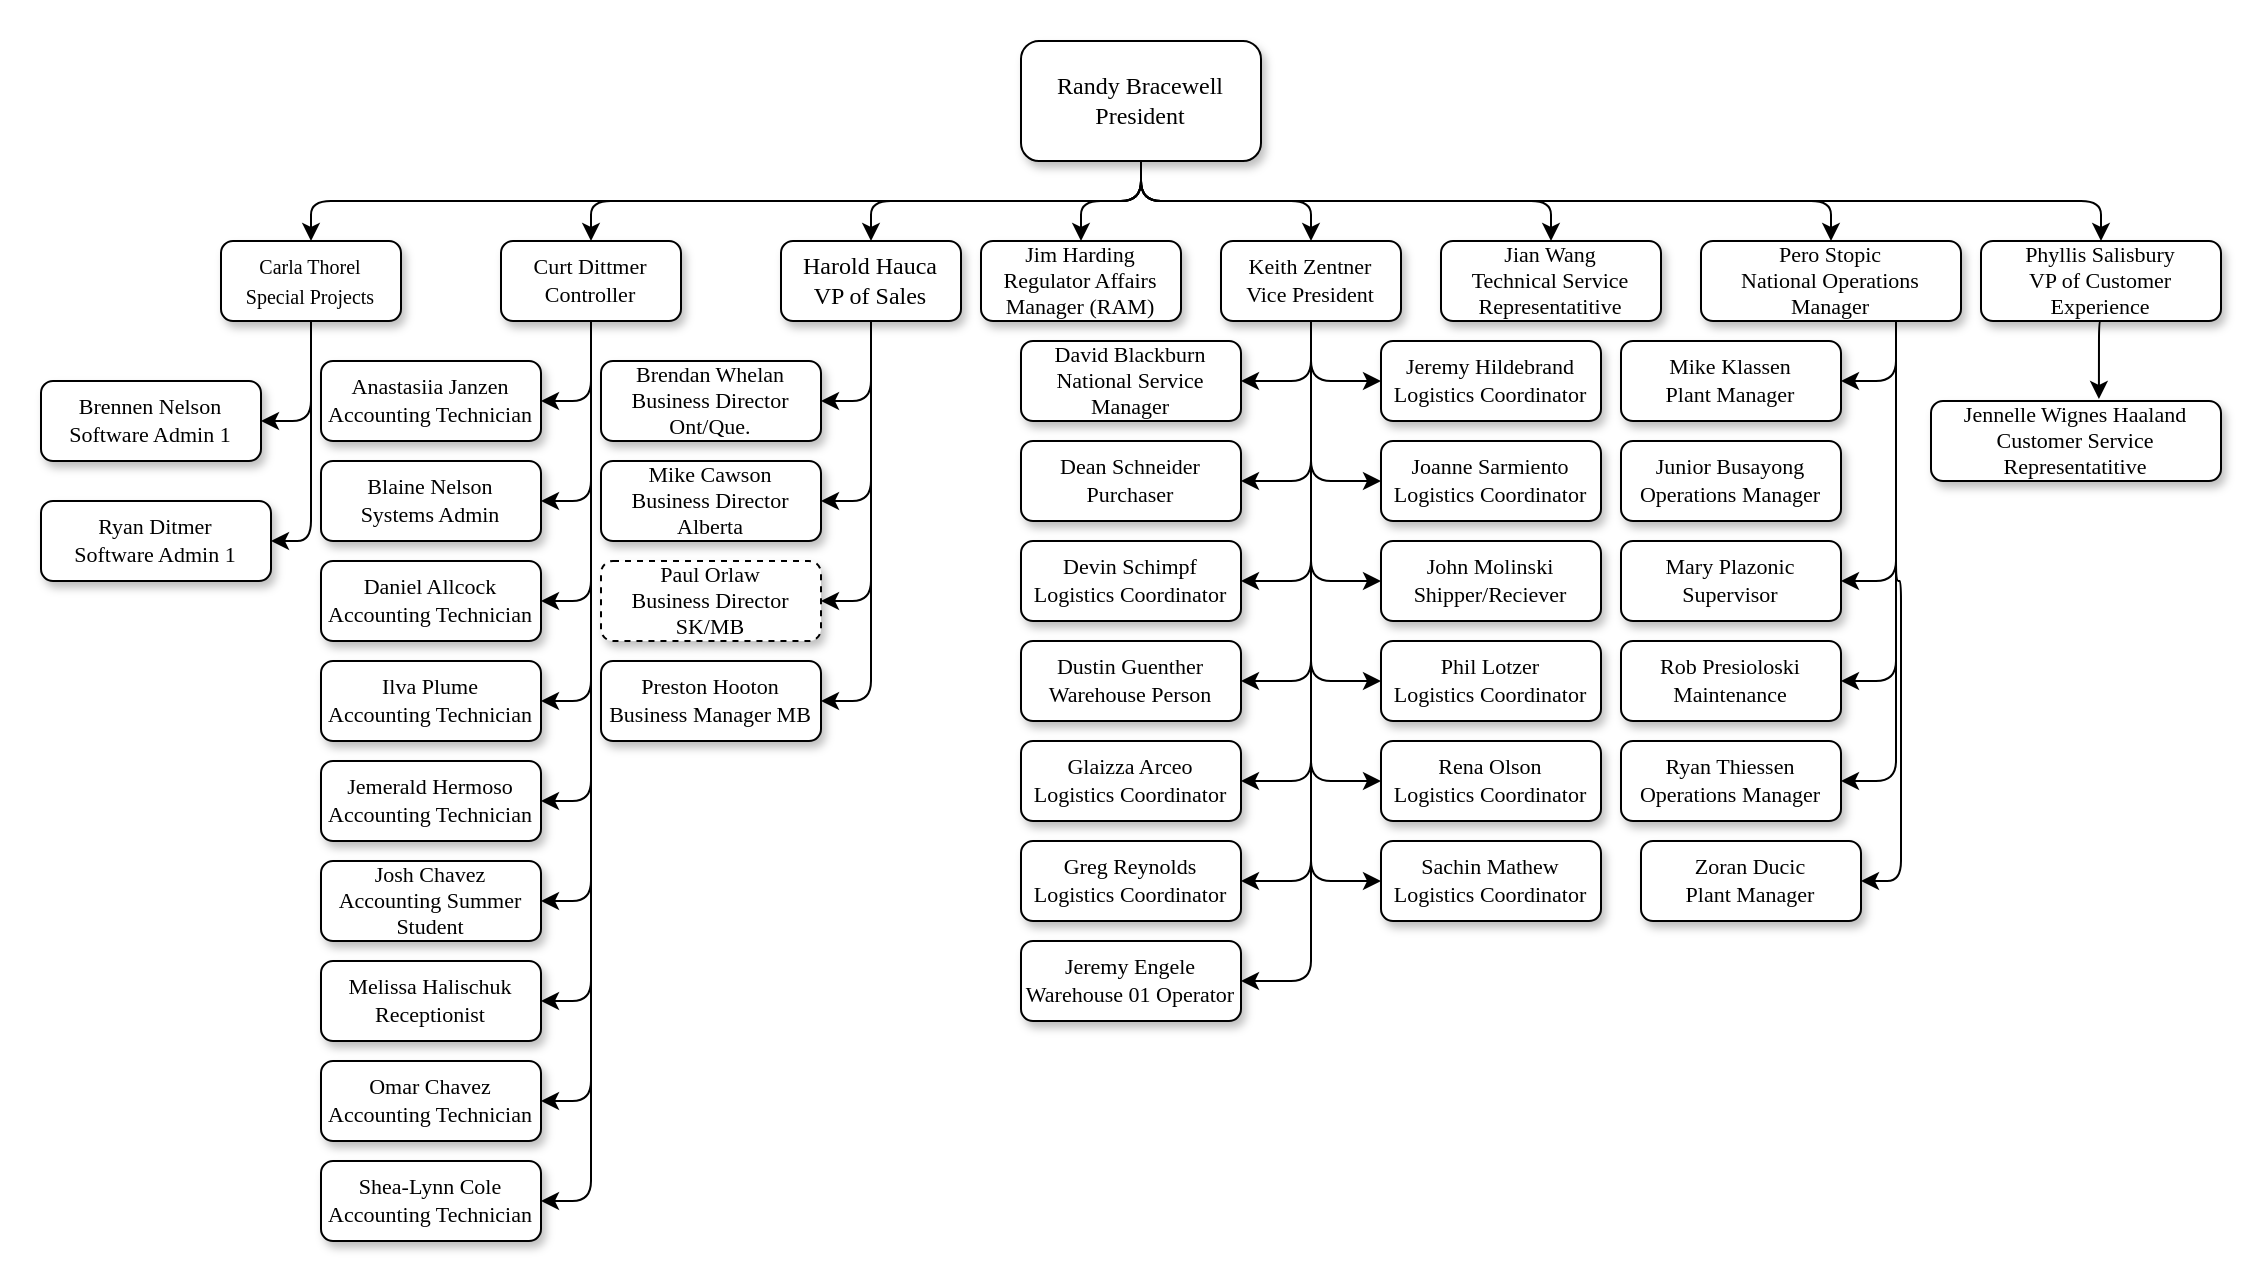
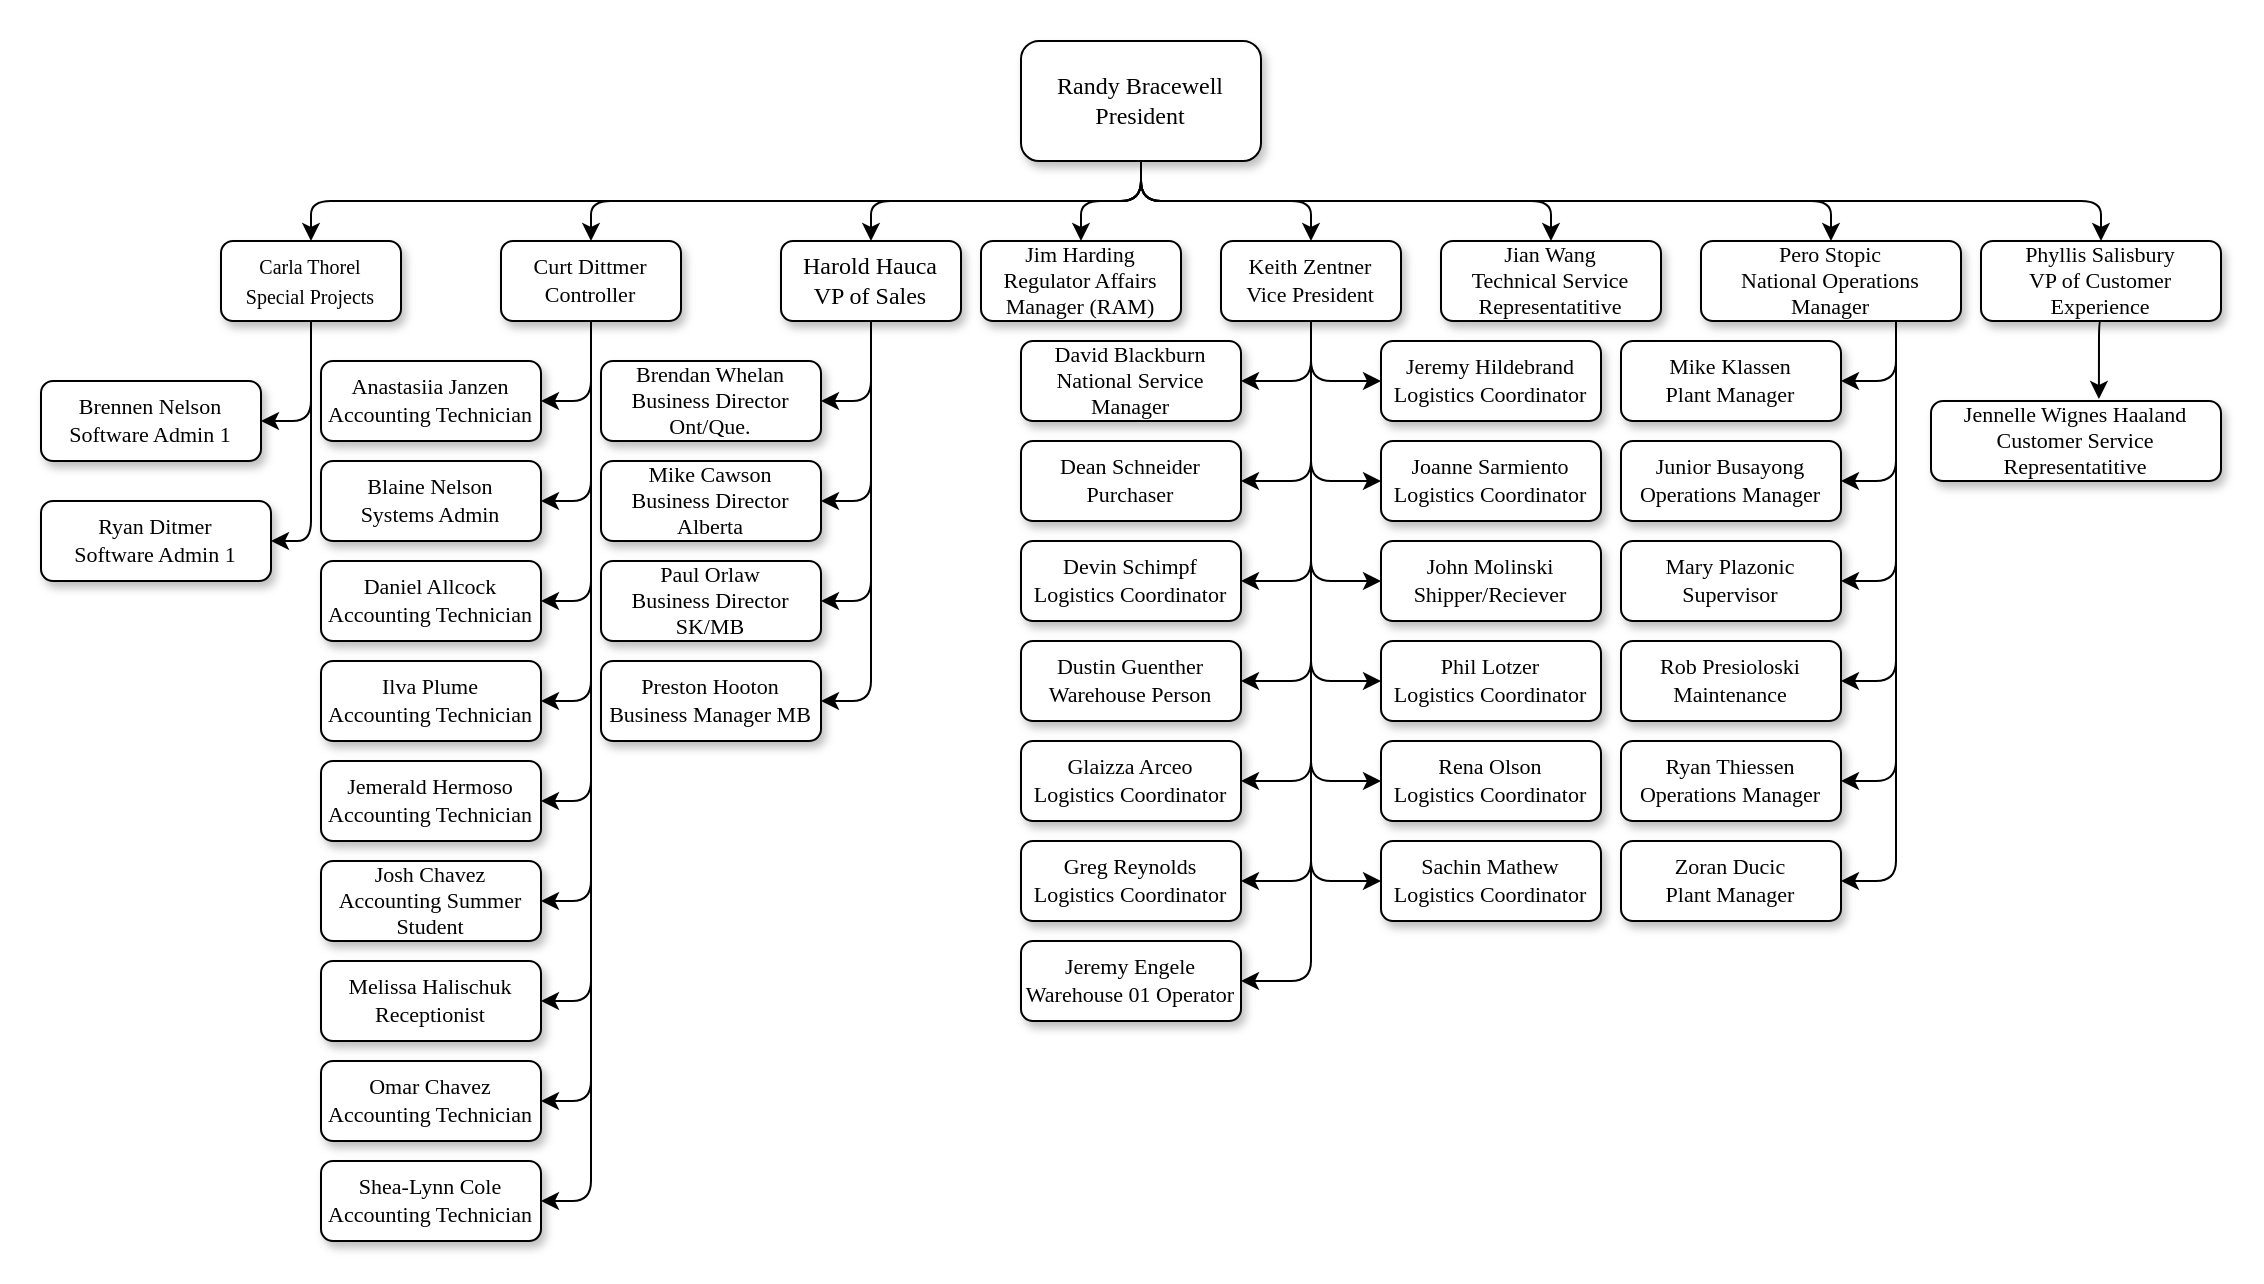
edge "Pero Stopic National Operations Manager" -> "Junior Busayong Operations Manager": added
node "Paul Orlaw Business Director SK/MB": style dashed -> solid
node "Zoran Ducic Plant Manager": moved (1751, 881) -> (1731, 881)
